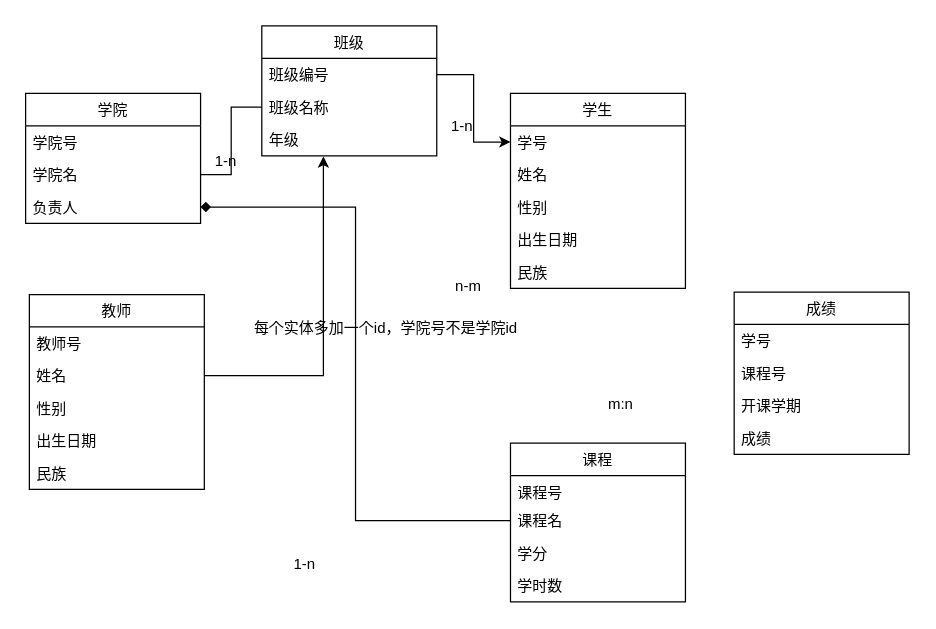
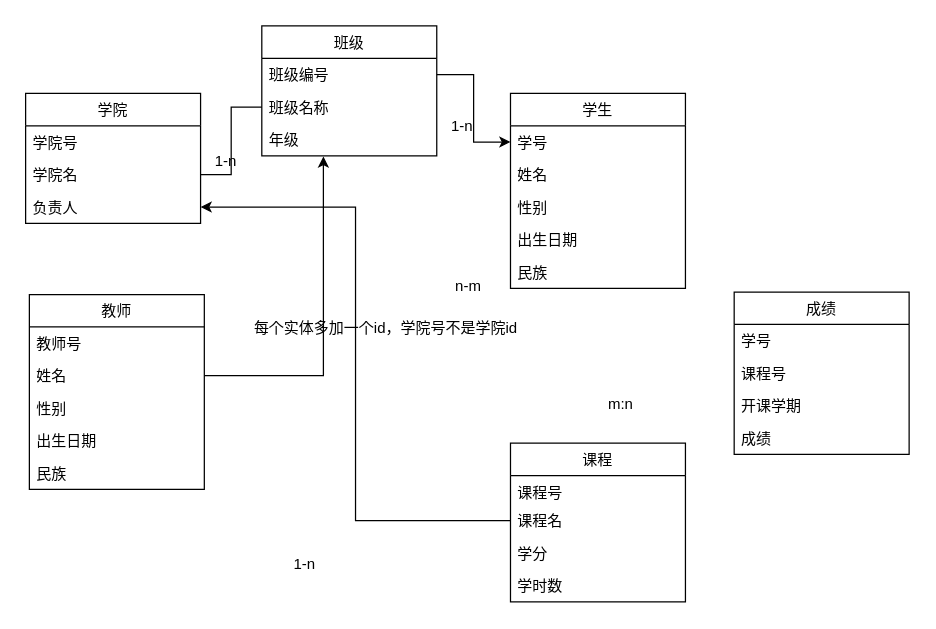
edge "课程名" -> "负责人": arrowhead diamond -> classic
